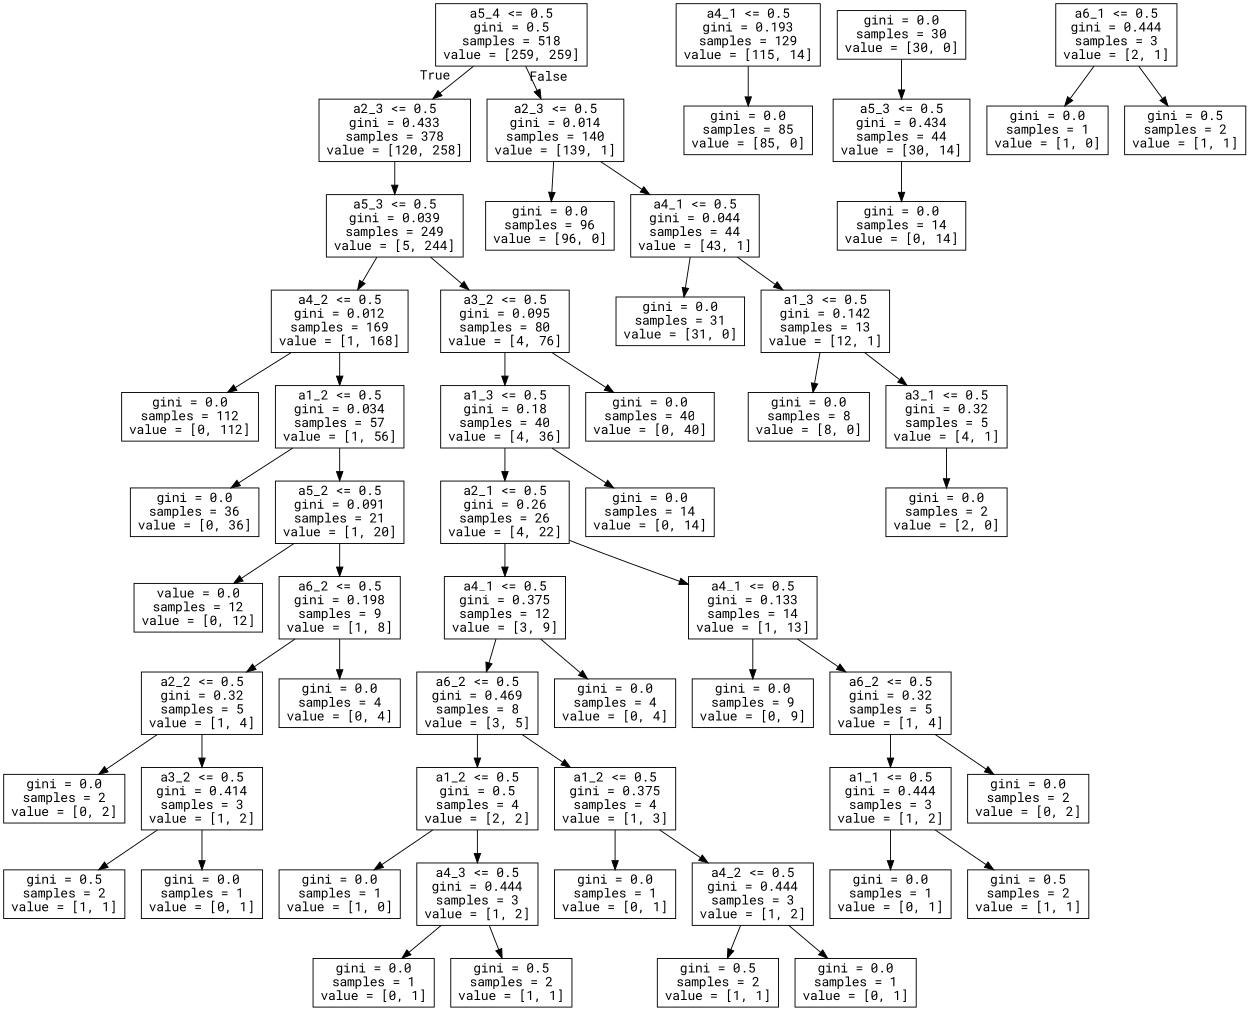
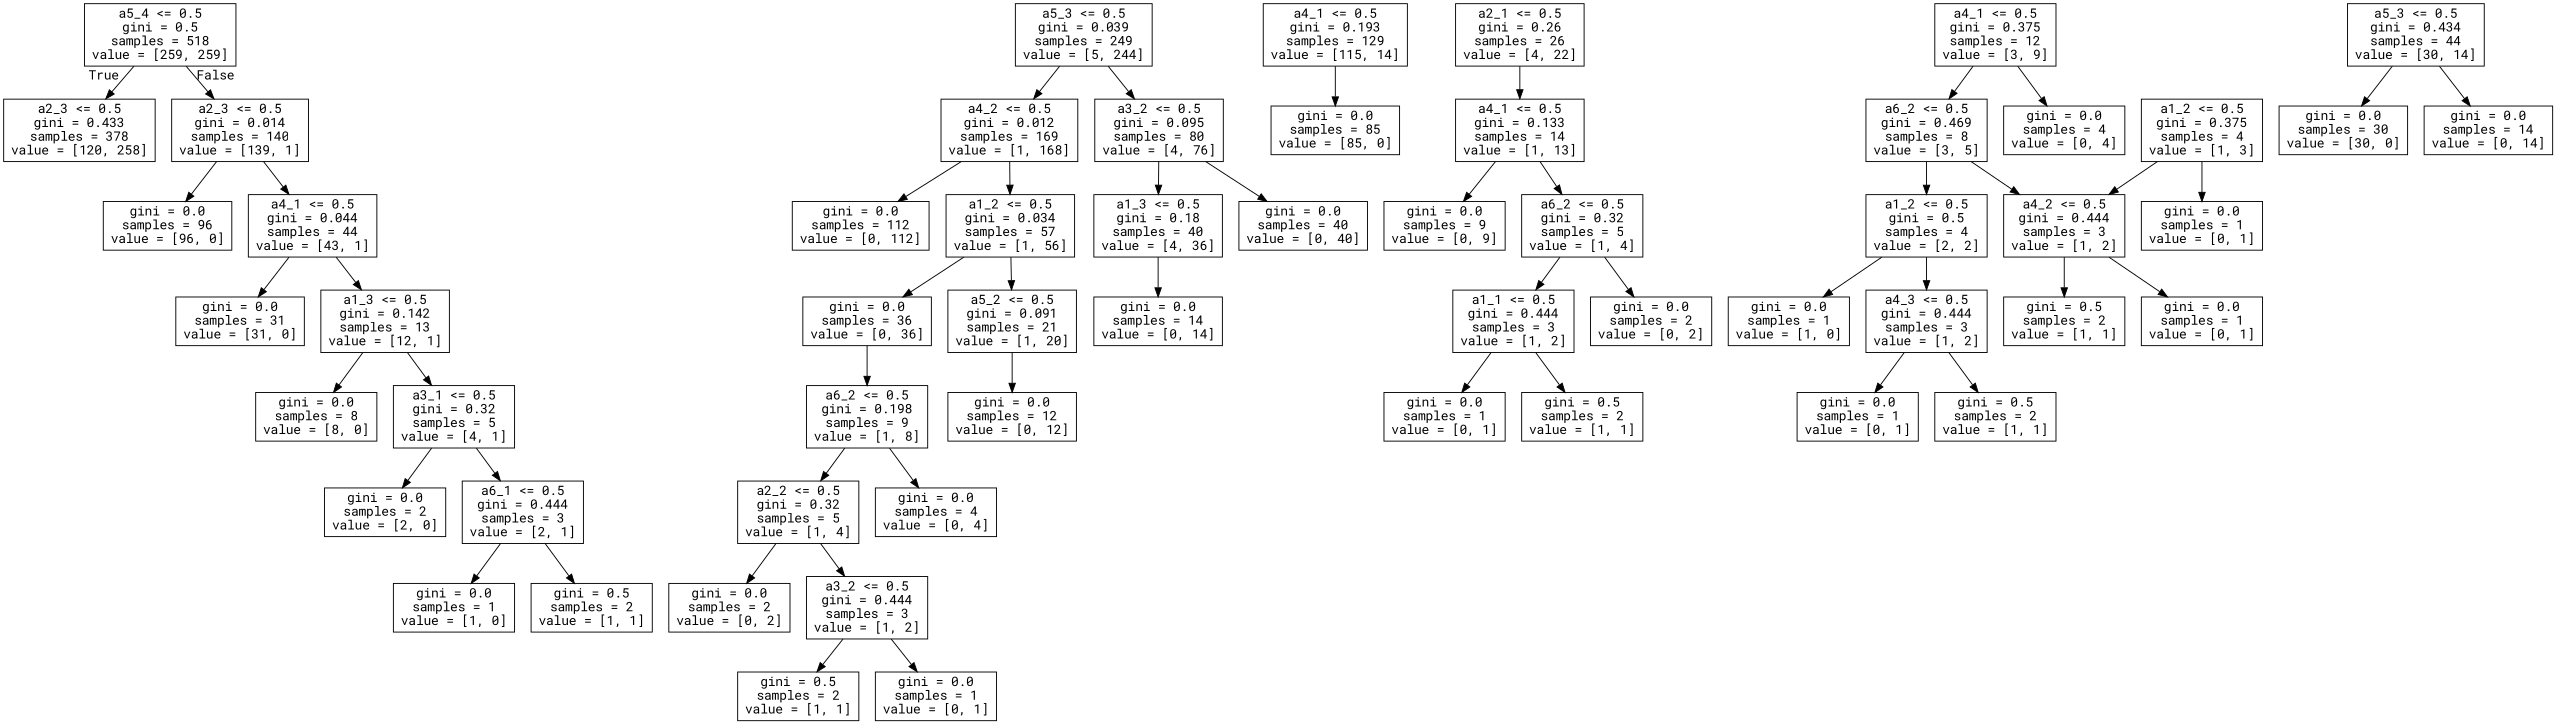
edge "gini = 0.0 samples = 30 value = [30, 0]" -> "a5_3 <= 0.5 gini = 0.434 samples = 44 value = [30, 14]": reversed
edge "a2_3 <= 0.5 gini = 0.433 samples = 378 value = [120, 258]" -> "a5_3 <= 0.5 gini = 0.039 samples = 249 value = [5, 244]": removed
edge "a1_3 <= 0.5 gini = 0.18 samples = 40 value = [4, 36]" -> "a2_1 <= 0.5 gini = 0.26 samples = 26 value = [4, 22]": removed
edge "a3_1 <= 0.5 gini = 0.32 samples = 5 value = [4, 1]" -> "a6_1 <= 0.5 gini = 0.444 samples = 3 value = [2, 1]": added
edge "a5_2 <= 0.5 gini = 0.091 samples = 21 value = [1, 20]" -> "a6_2 <= 0.5 gini = 0.198 samples = 9 value = [1, 8]": now "gini = 0.0 samples = 36 value = [0, 36]" -> "a6_2 <= 0.5 gini = 0.198 samples = 9 value = [1, 8]"
edge "a2_1 <= 0.5 gini = 0.26 samples = 26 value = [4, 22]" -> "a4_1 <= 0.5 gini = 0.375 samples = 12 value = [3, 9]": removed
node "value = 0.0 samples = 12 value = [0, 12]": label "value = 0.0 samples = 12 value = [0, 12]" -> "gini = 0.0 samples = 12 value = [0, 12]"
edge "a6_2 <= 0.5 gini = 0.469 samples = 8 value = [3, 5]" -> "a1_2 <= 0.5 gini = 0.375 samples = 4 value = [1, 3]": now "a6_2 <= 0.5 gini = 0.469 samples = 8 value = [3, 5]" -> "a4_2 <= 0.5 gini = 0.444 samples = 3 value = [1, 2]"
node "a3_2 <= 0.5 gini = 0.414 samples = 3 value = [1, 2]": label "a3_2 <= 0.5 gini = 0.414 samples = 3 value = [1, 2]" -> "a3_2 <= 0.5 gini = 0.444 samples = 3 value = [1, 2]"
